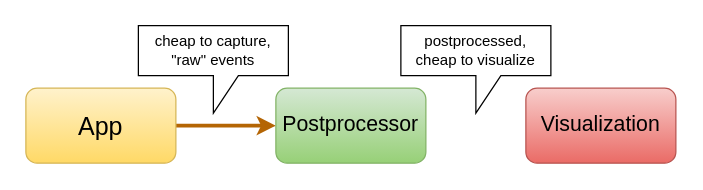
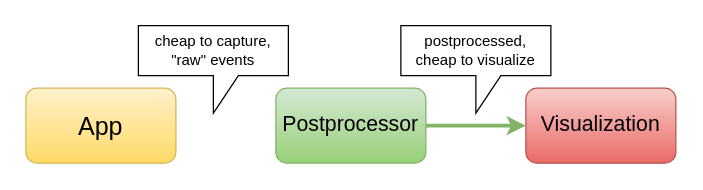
edge "App" -> "Postprocessor": removed
edge "Postprocessor" -> "Visualization": added
